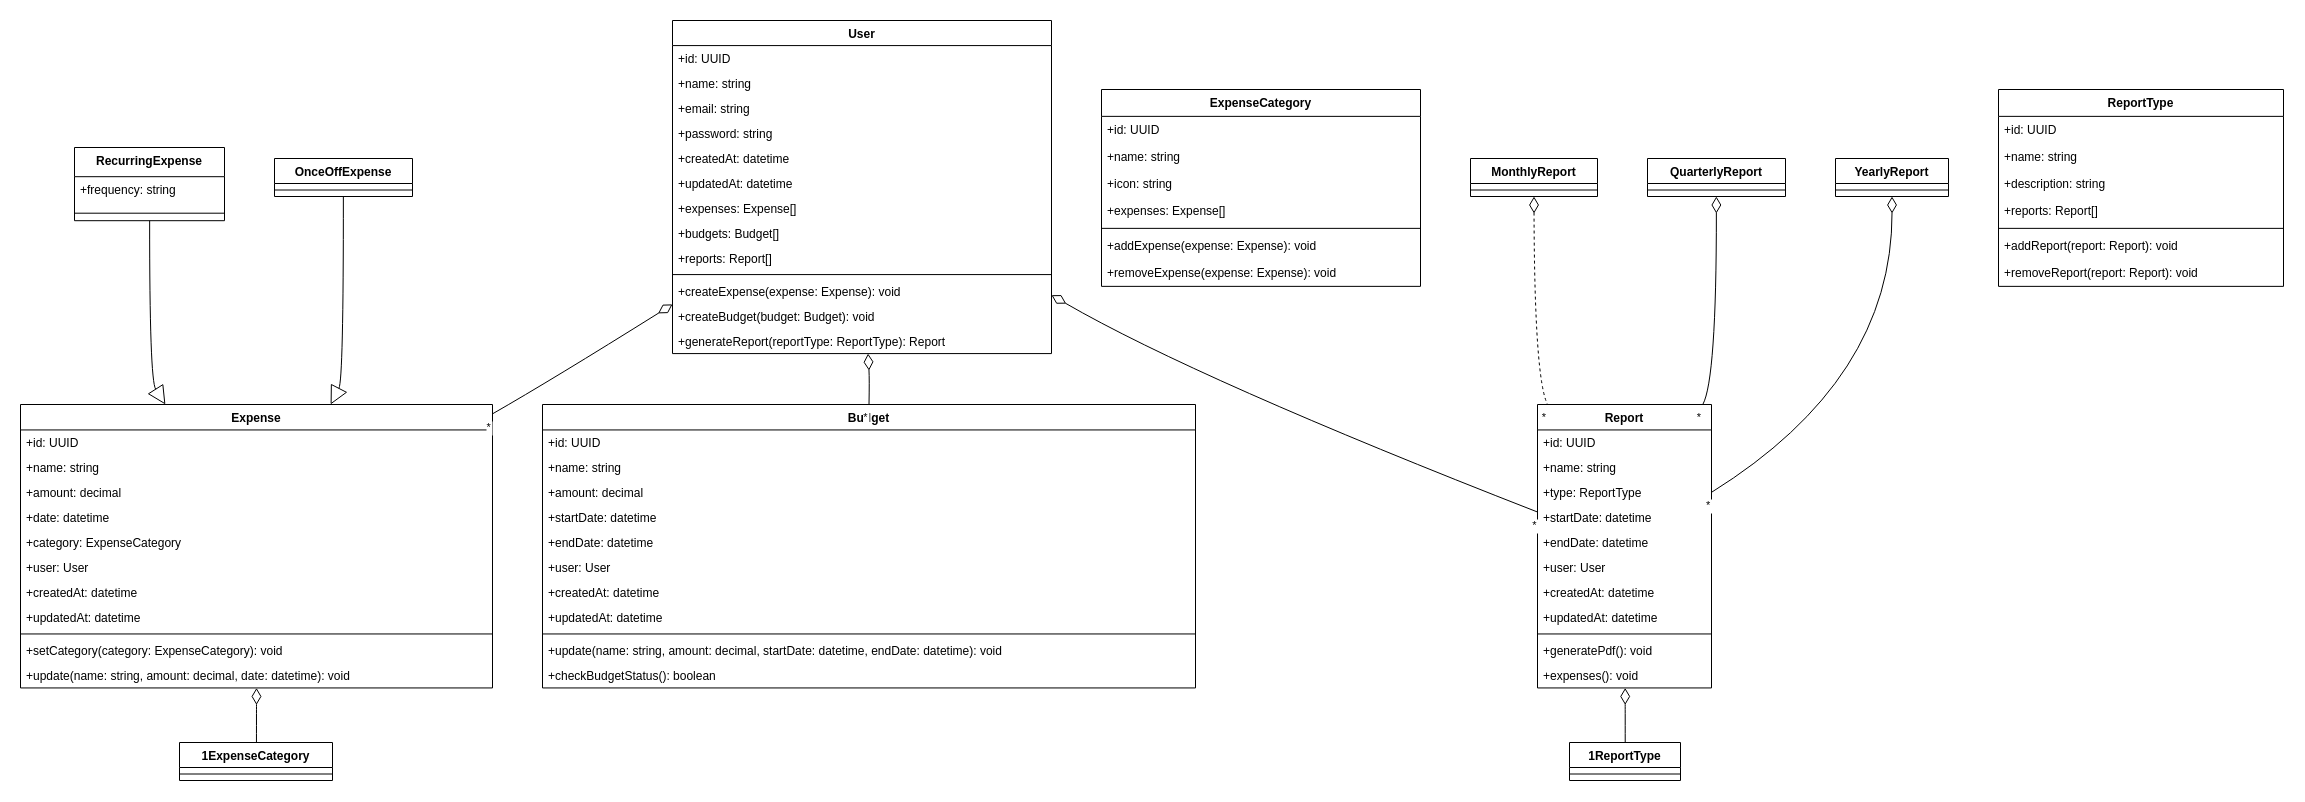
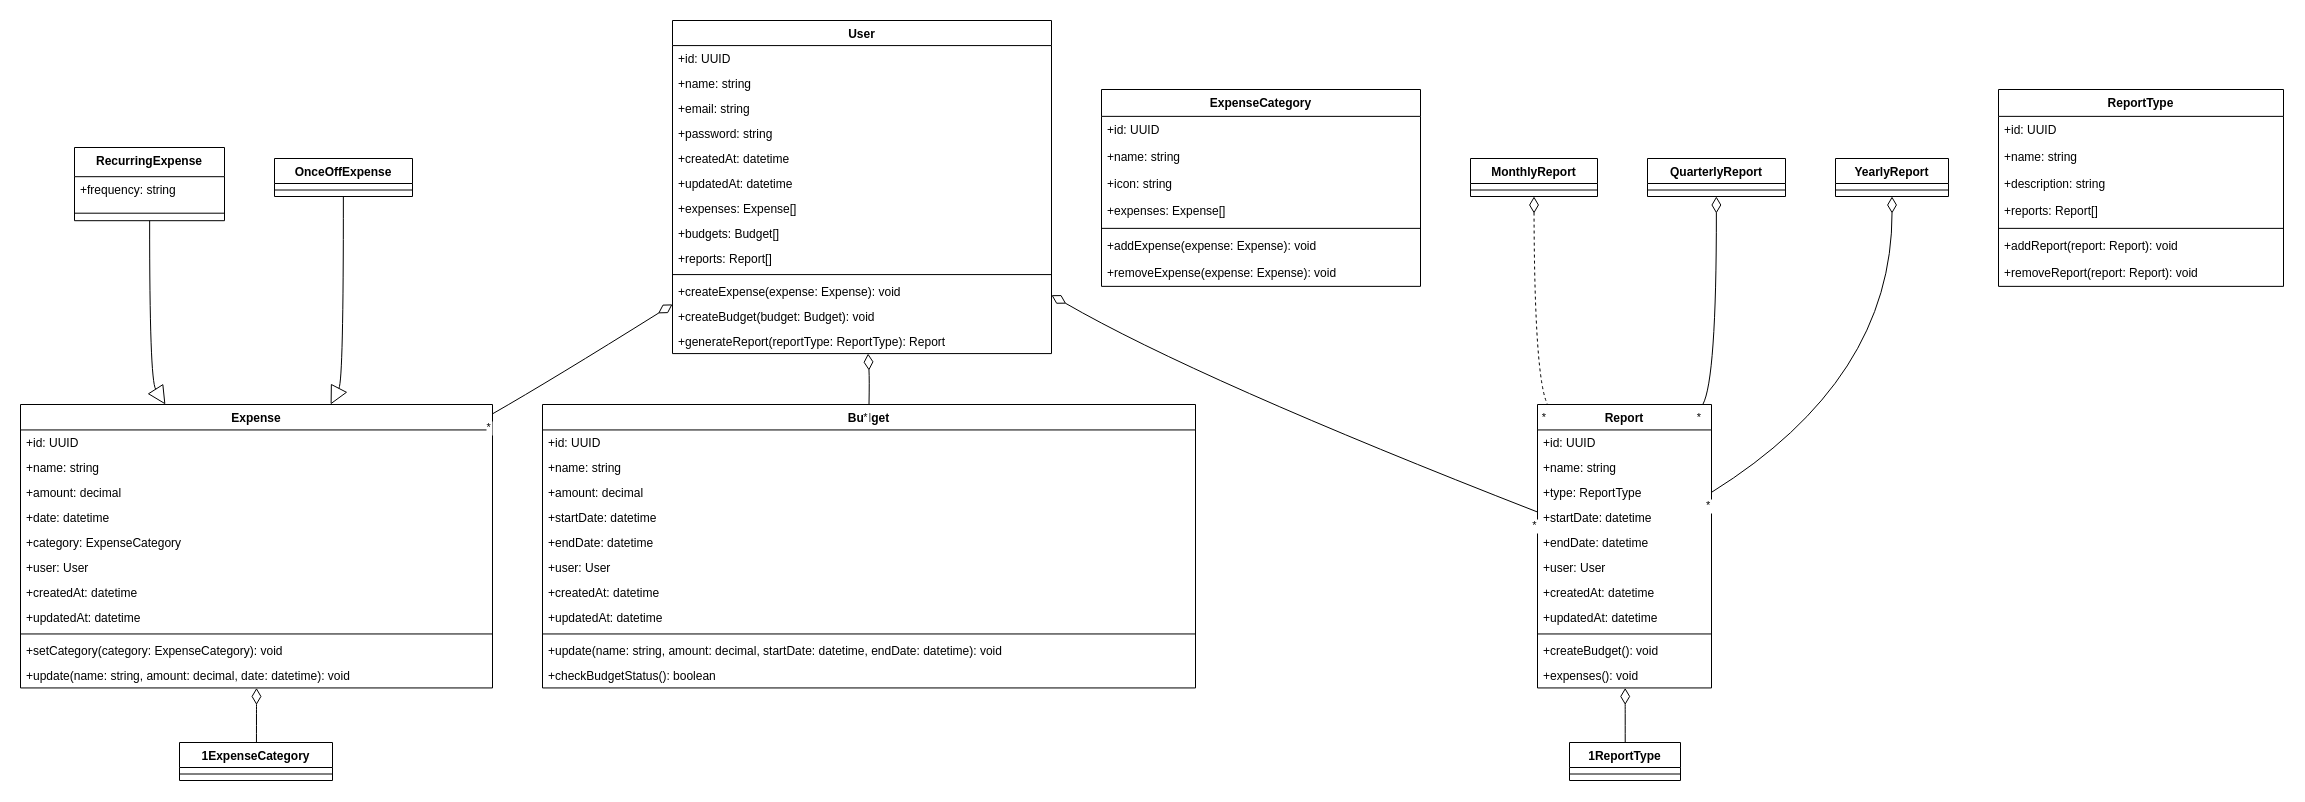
node "+generatePdf(): void": label "+generatePdf(): void" -> "+createBudget(): void"
